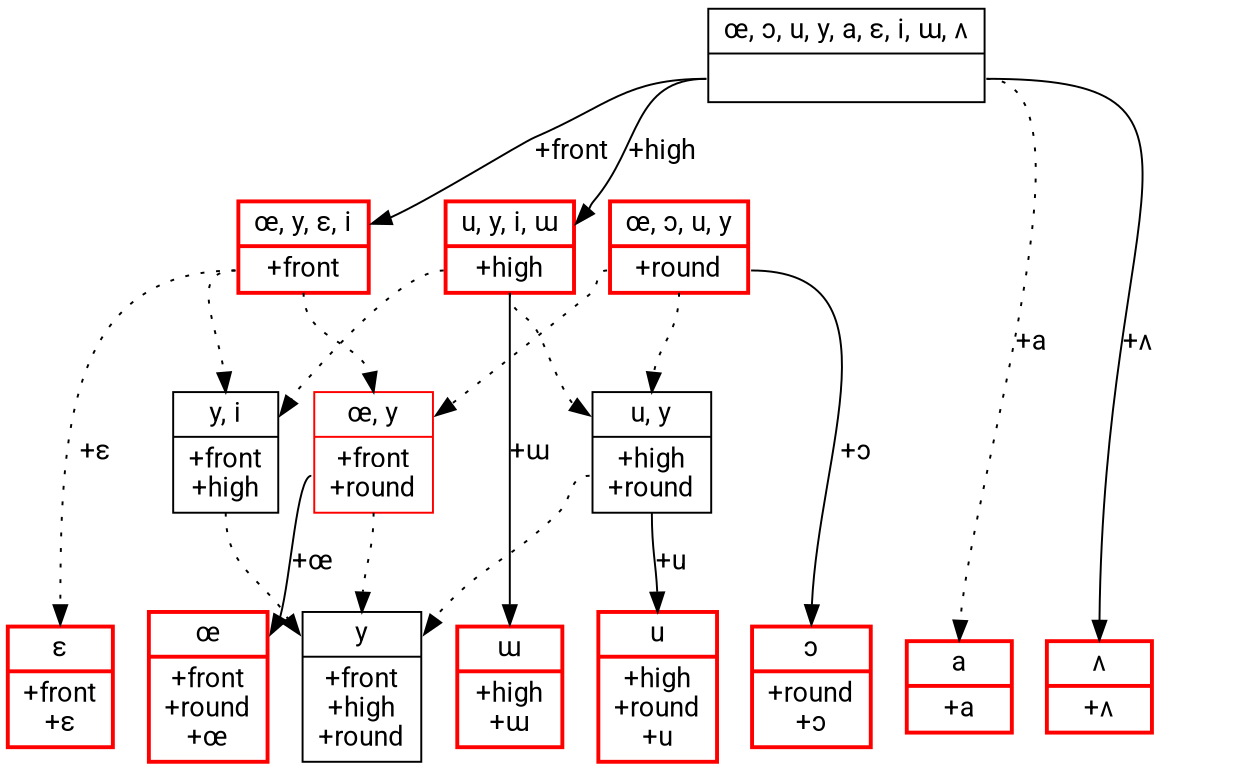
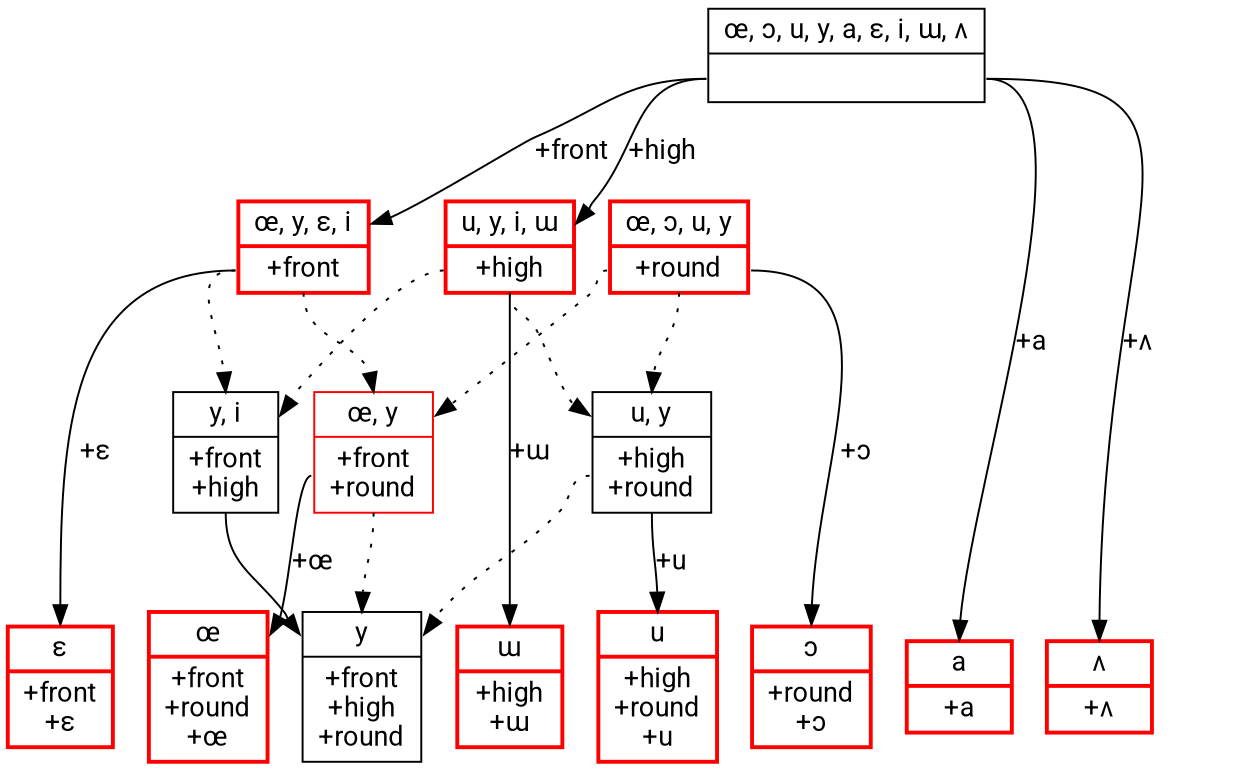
edge "œ, ɔ, u, y, a, ɛ, i, ɯ, ʌ" -> "a": style dotted -> solid
edge "œ, y, ɛ, i" -> "ɛ": style dotted -> solid
edge "y, i" -> "y": style dotted -> solid
